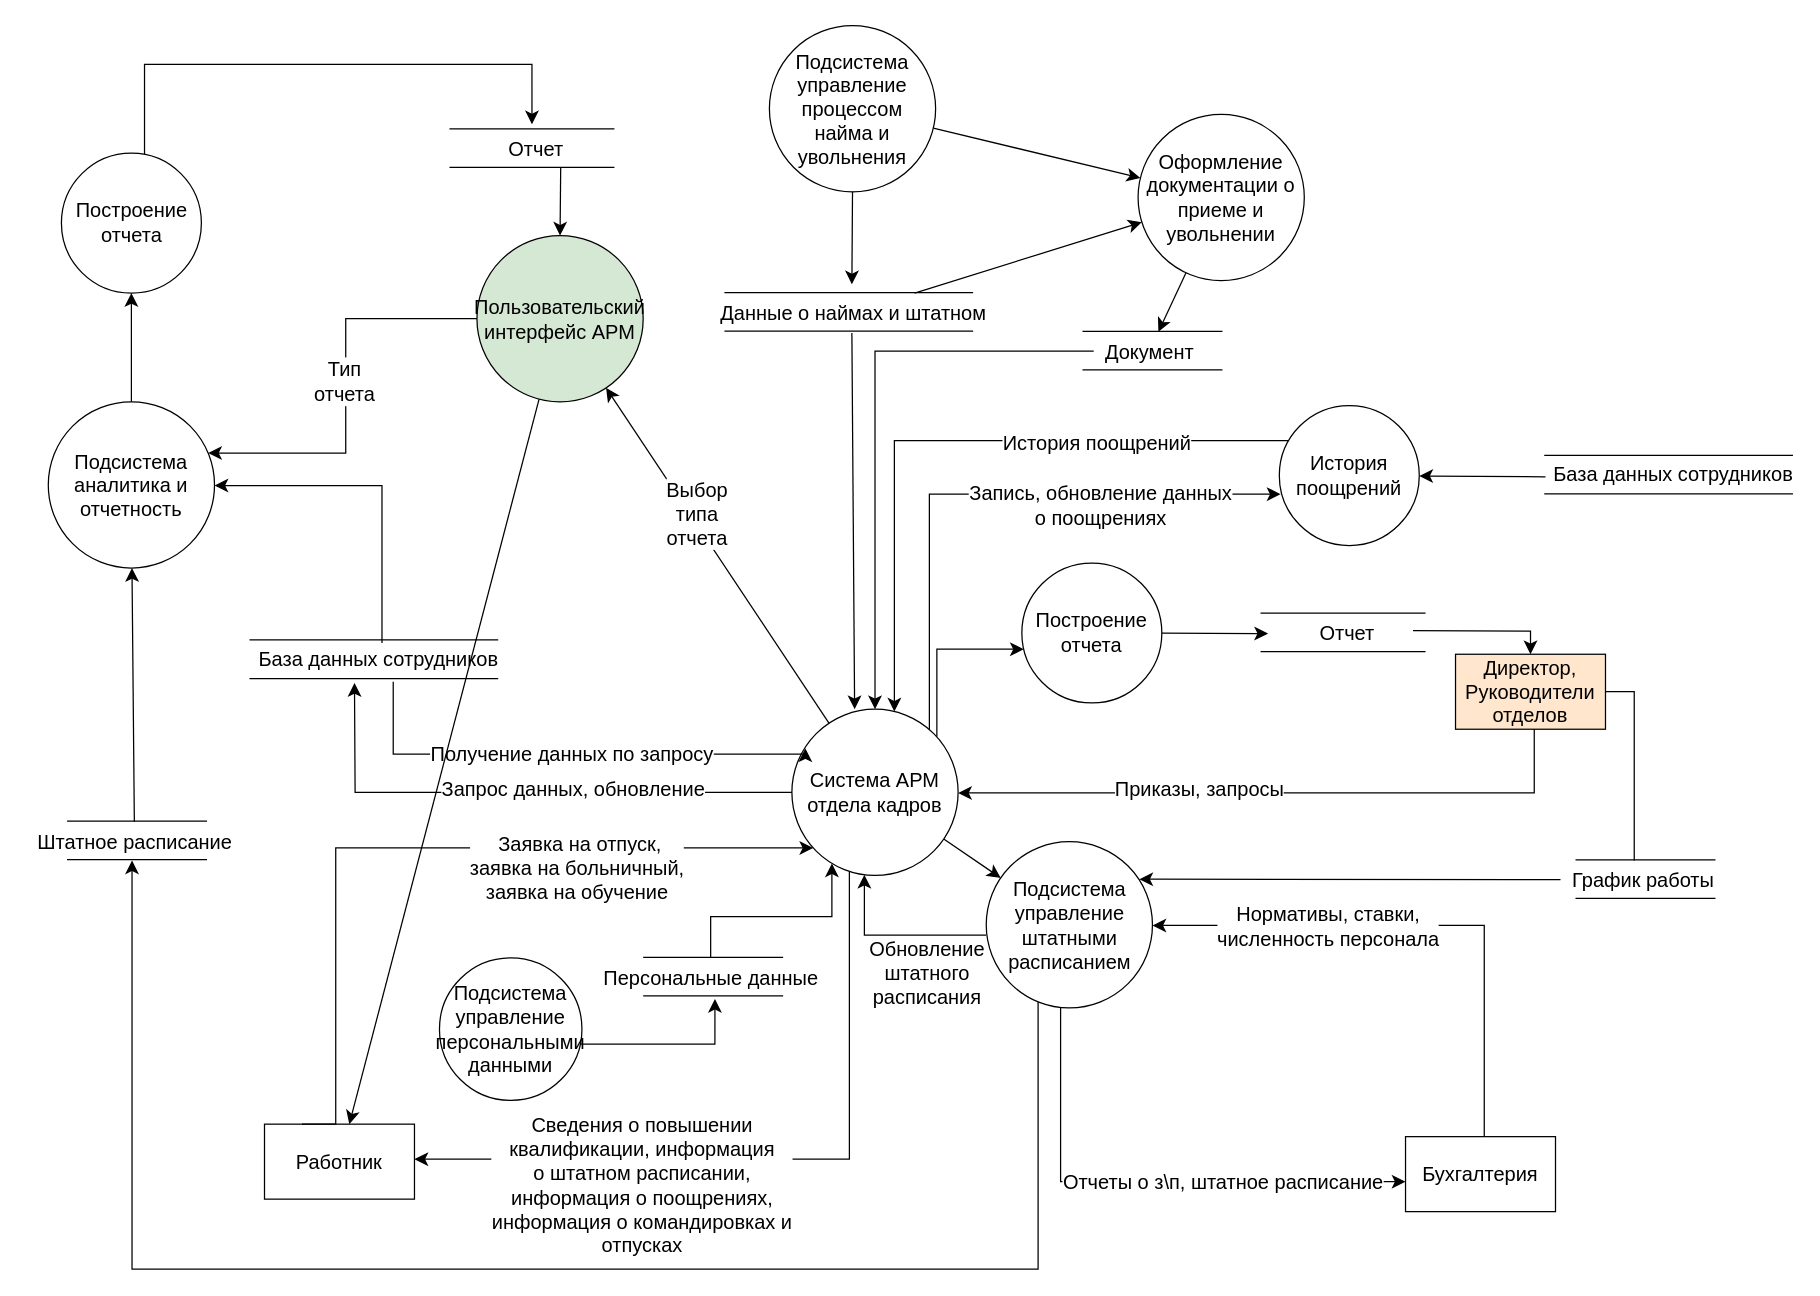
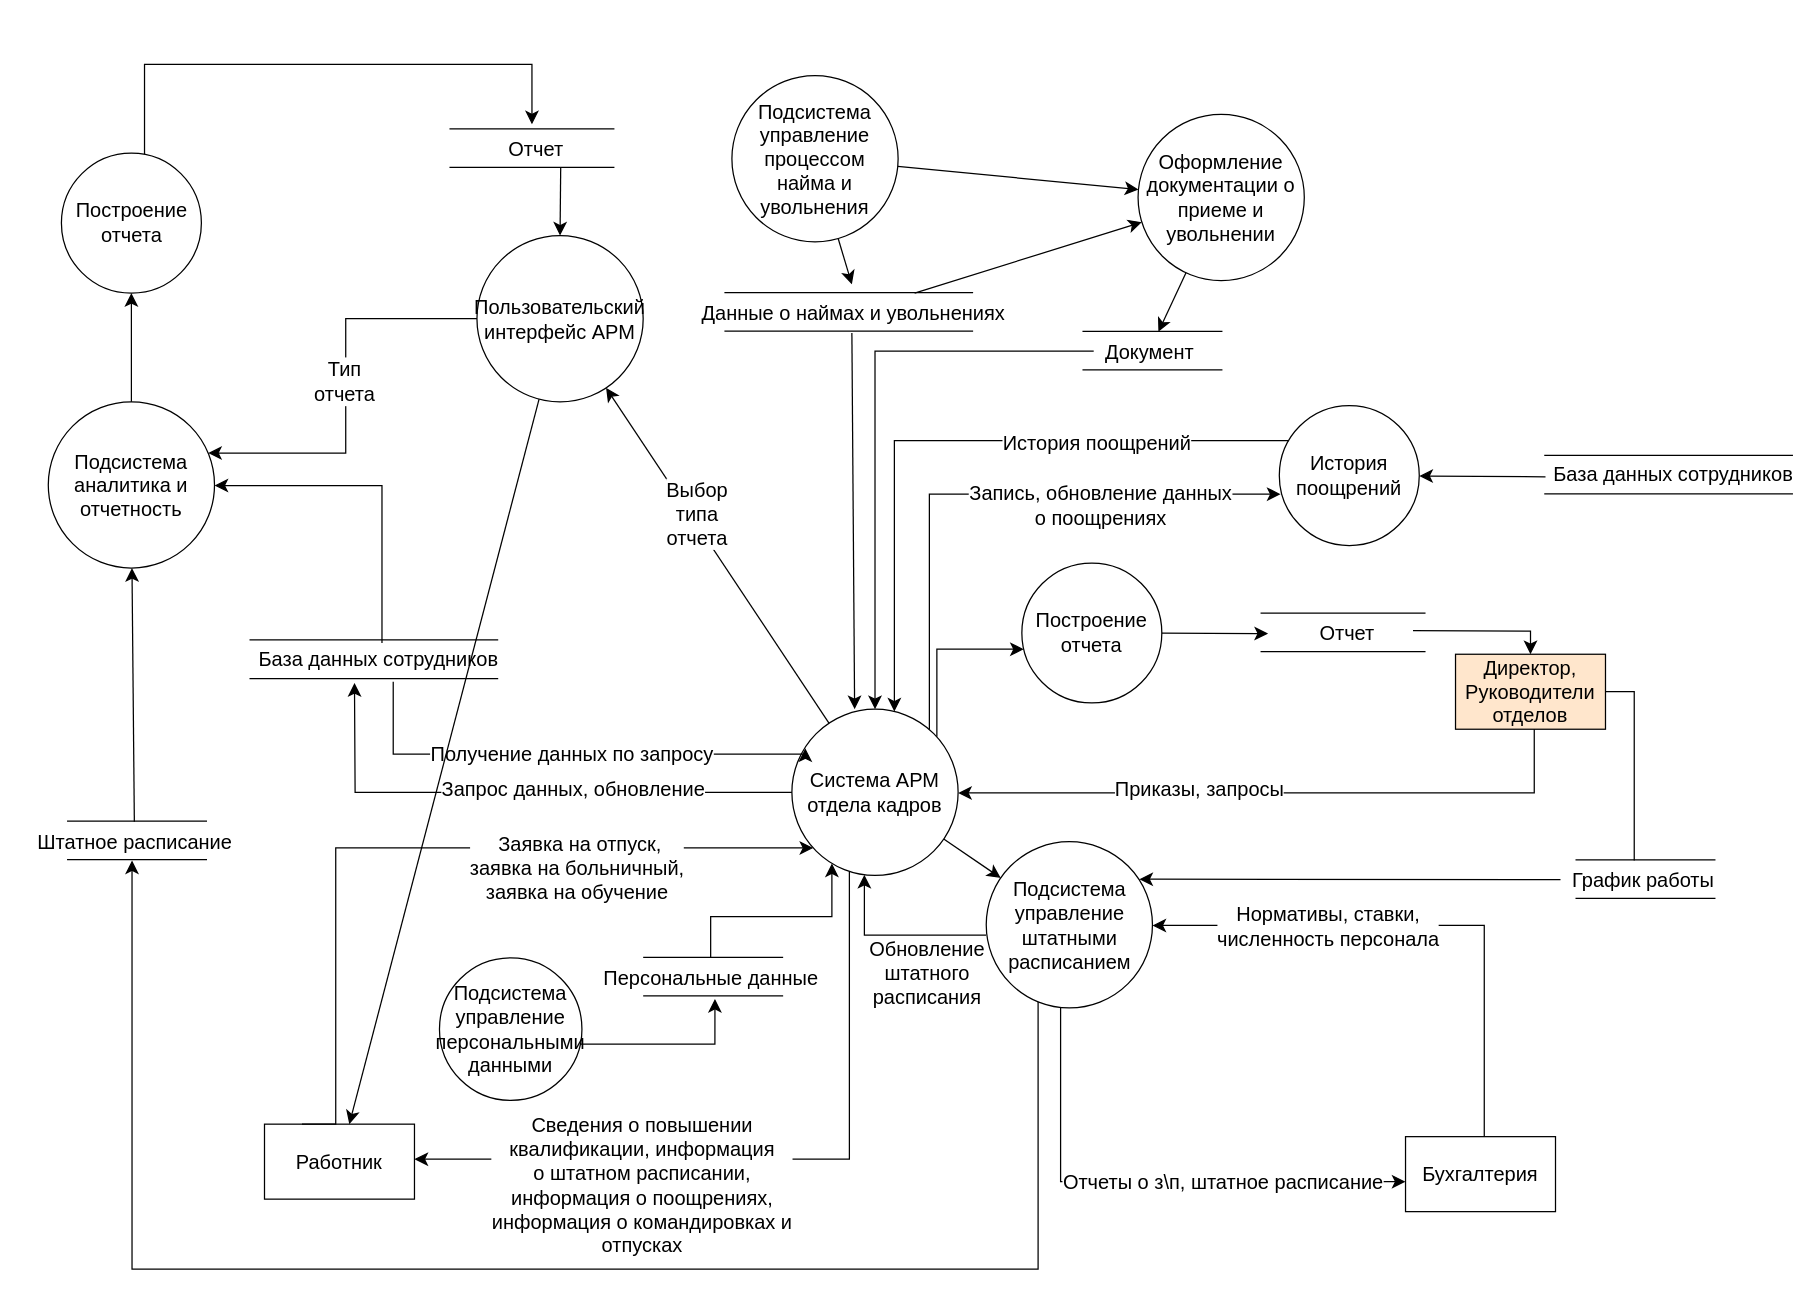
node "Подсистема управление процессом найма и увольнения": moved (853, 109) -> (815, 159)
node "Данные о наймах и штатном": label "Данные о наймах и штатном" -> "Данные о наймах и увольнениях"
node "Пользовательский интерфейс АРМ": fillcolor #d5e8d4 -> #ffffff
